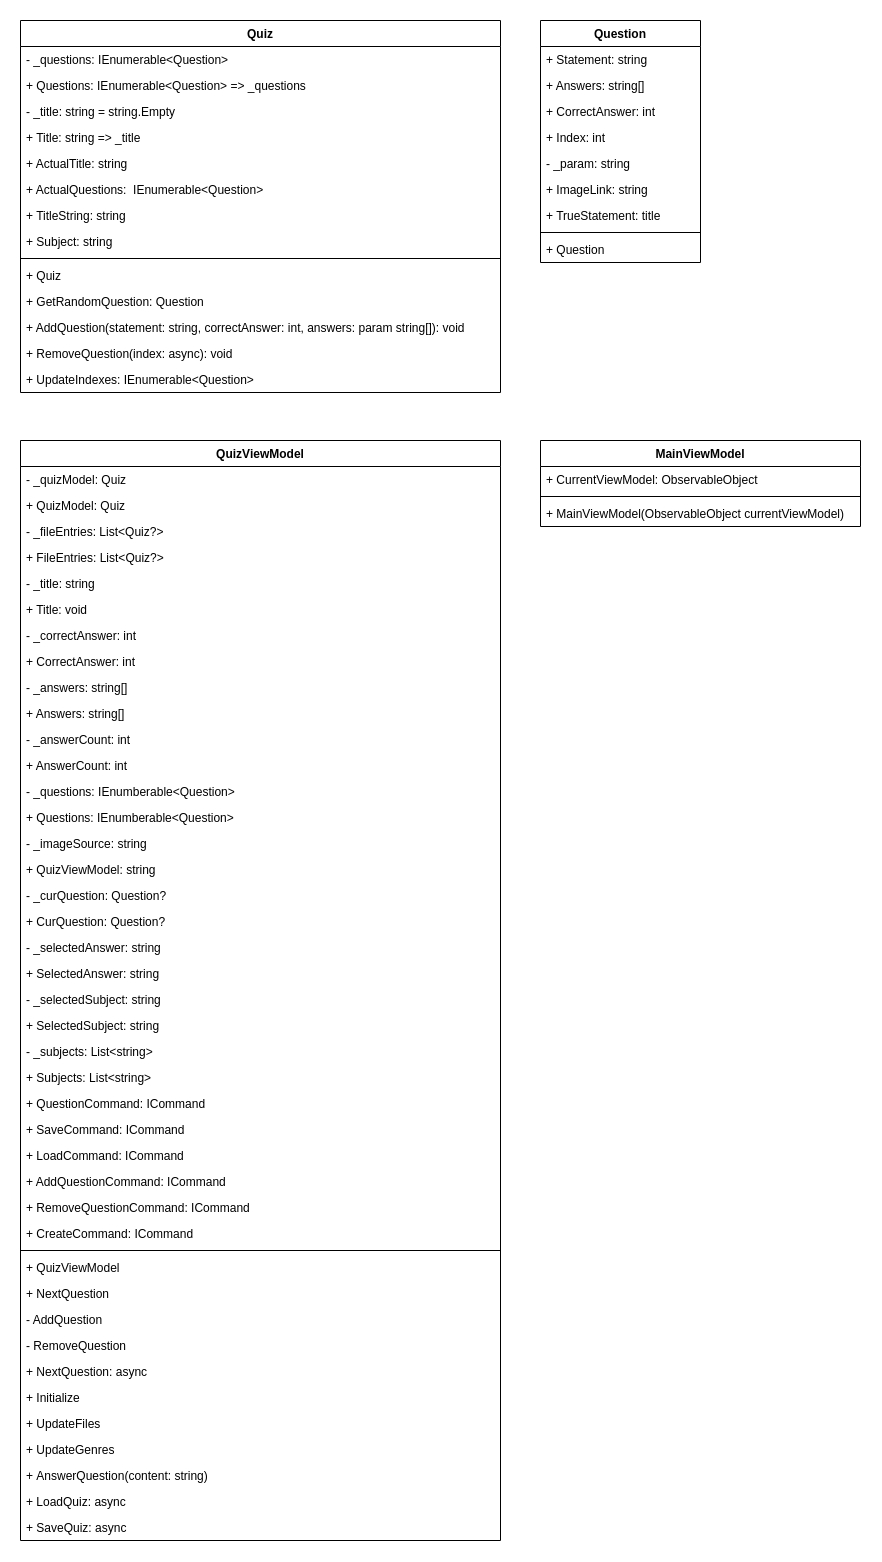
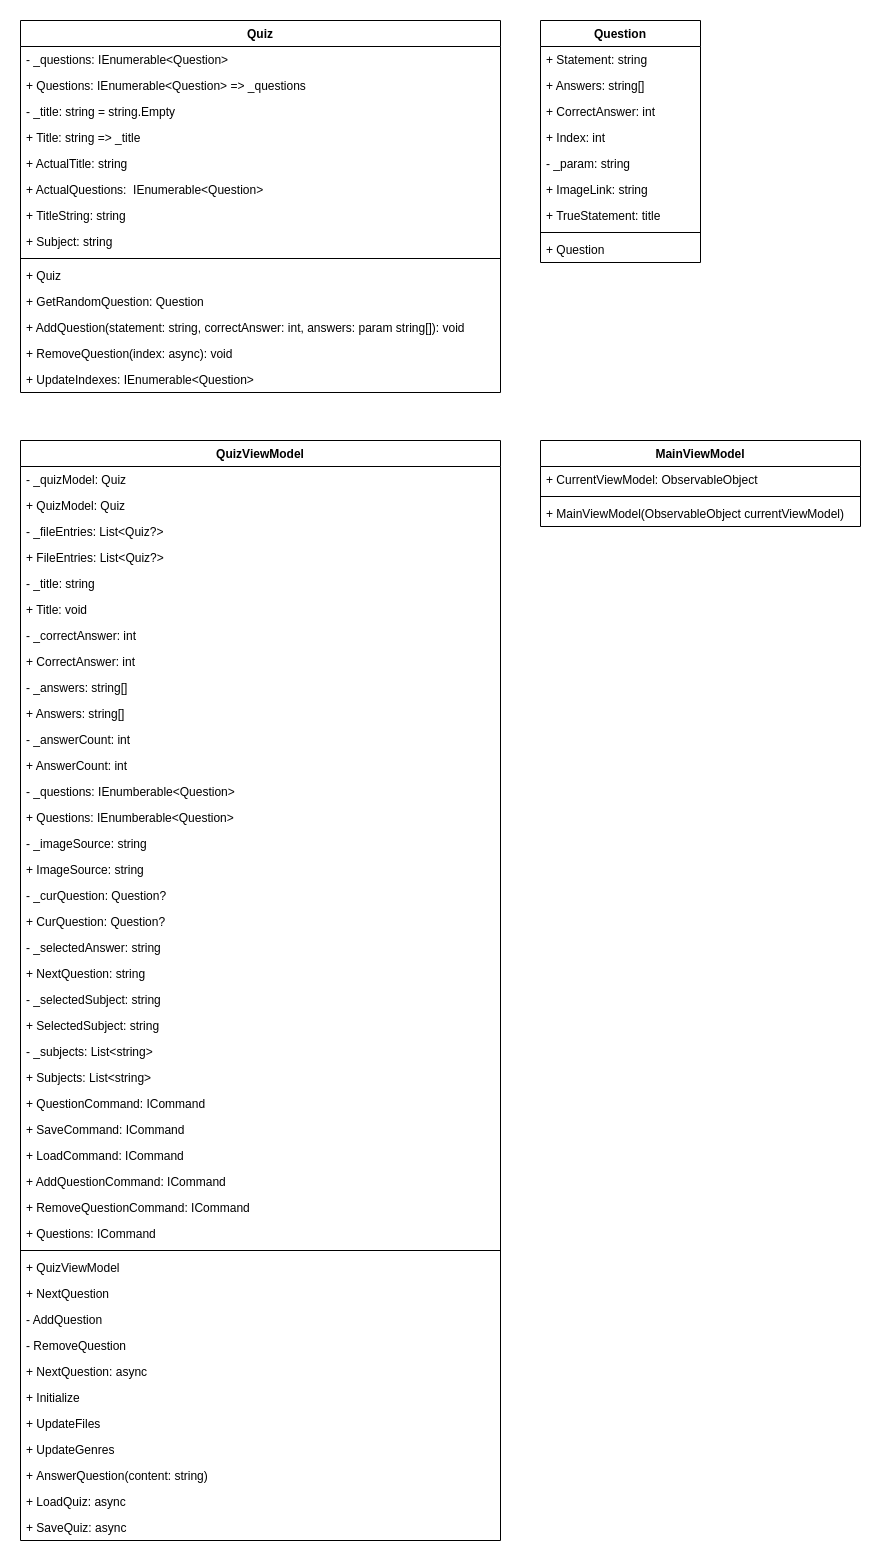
node "+ QuizViewModel: string": label "+ QuizViewModel: string" -> "+ ImageSource: string"
node "+ SelectedAnswer: string": label "+ SelectedAnswer: string" -> "+ NextQuestion: string"
node "+ CreateCommand: ICommand": label "+ CreateCommand: ICommand" -> "+ Questions: ICommand"
